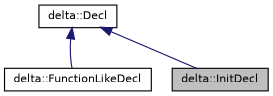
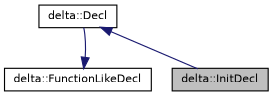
edge "delta::FunctionLikeDecl" -> "delta::Decl": reversed
